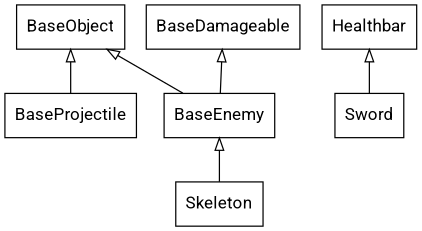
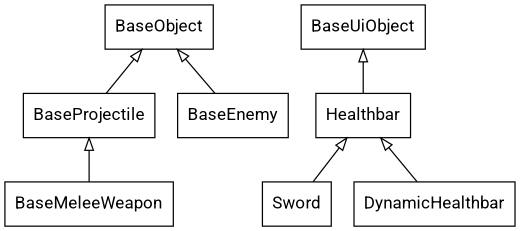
node "BaseDamageable": removed
node "BaseUiObject": added
node "BaseMeleeWeapon": added
node "Skeleton": removed
node "DynamicHealthbar": added
